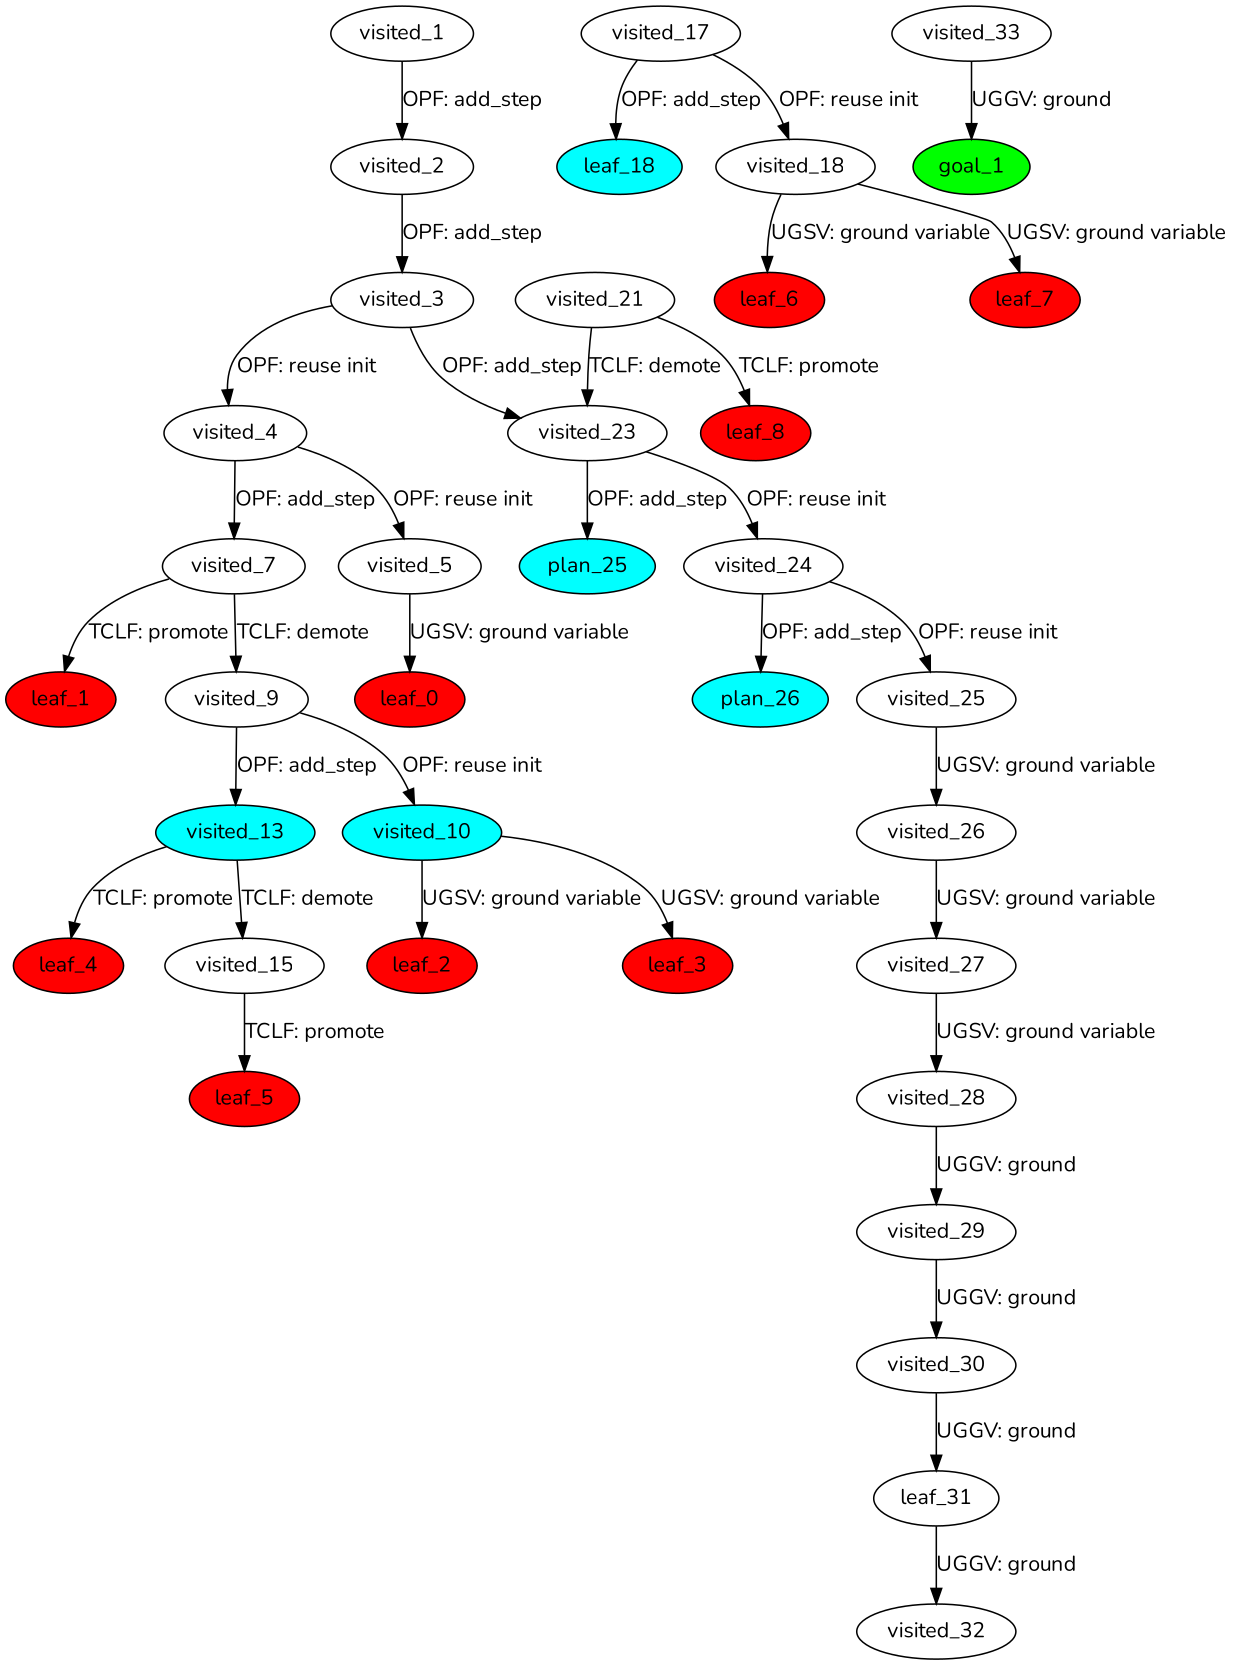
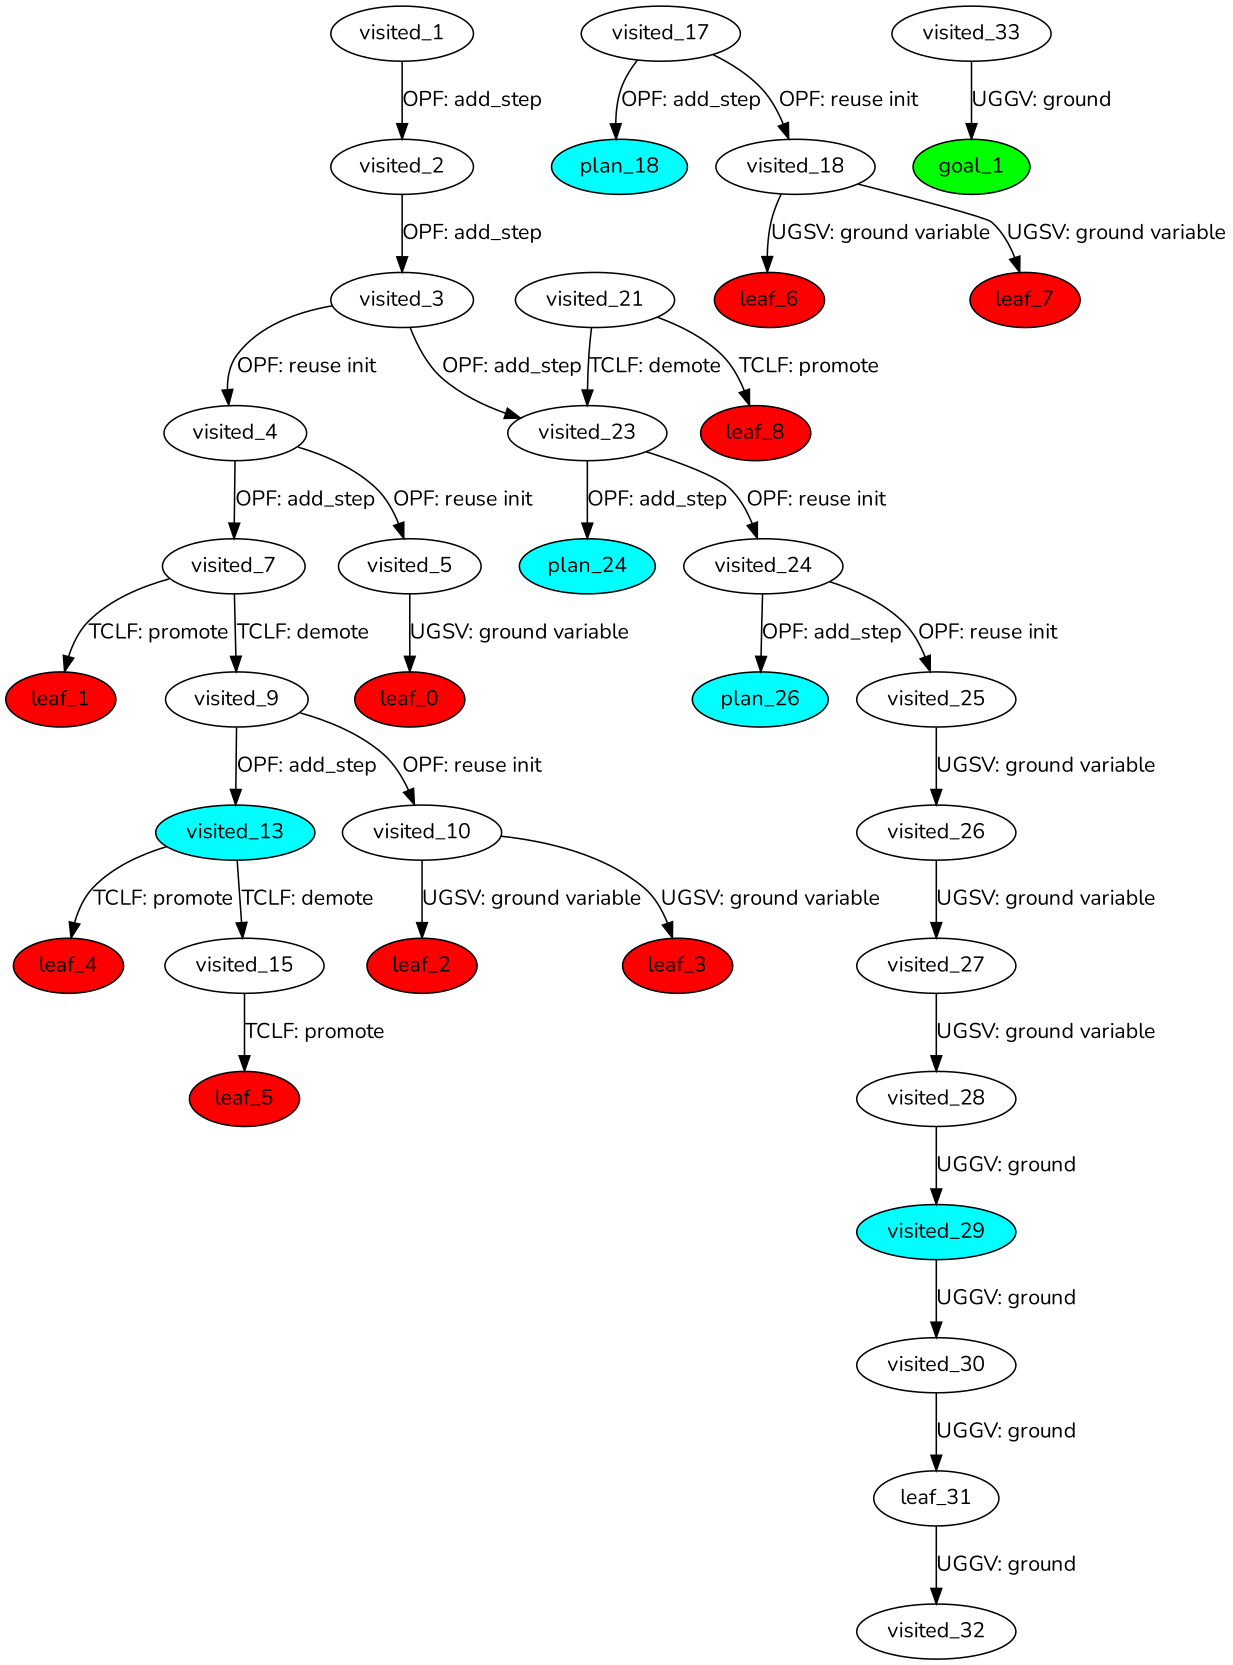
node "leaf_18": label "leaf_18" -> "plan_18"
node "plan_25": label "plan_25" -> "plan_24"
node "visited_10": fillcolor cyan -> white
node "visited_29": fillcolor white -> cyan
